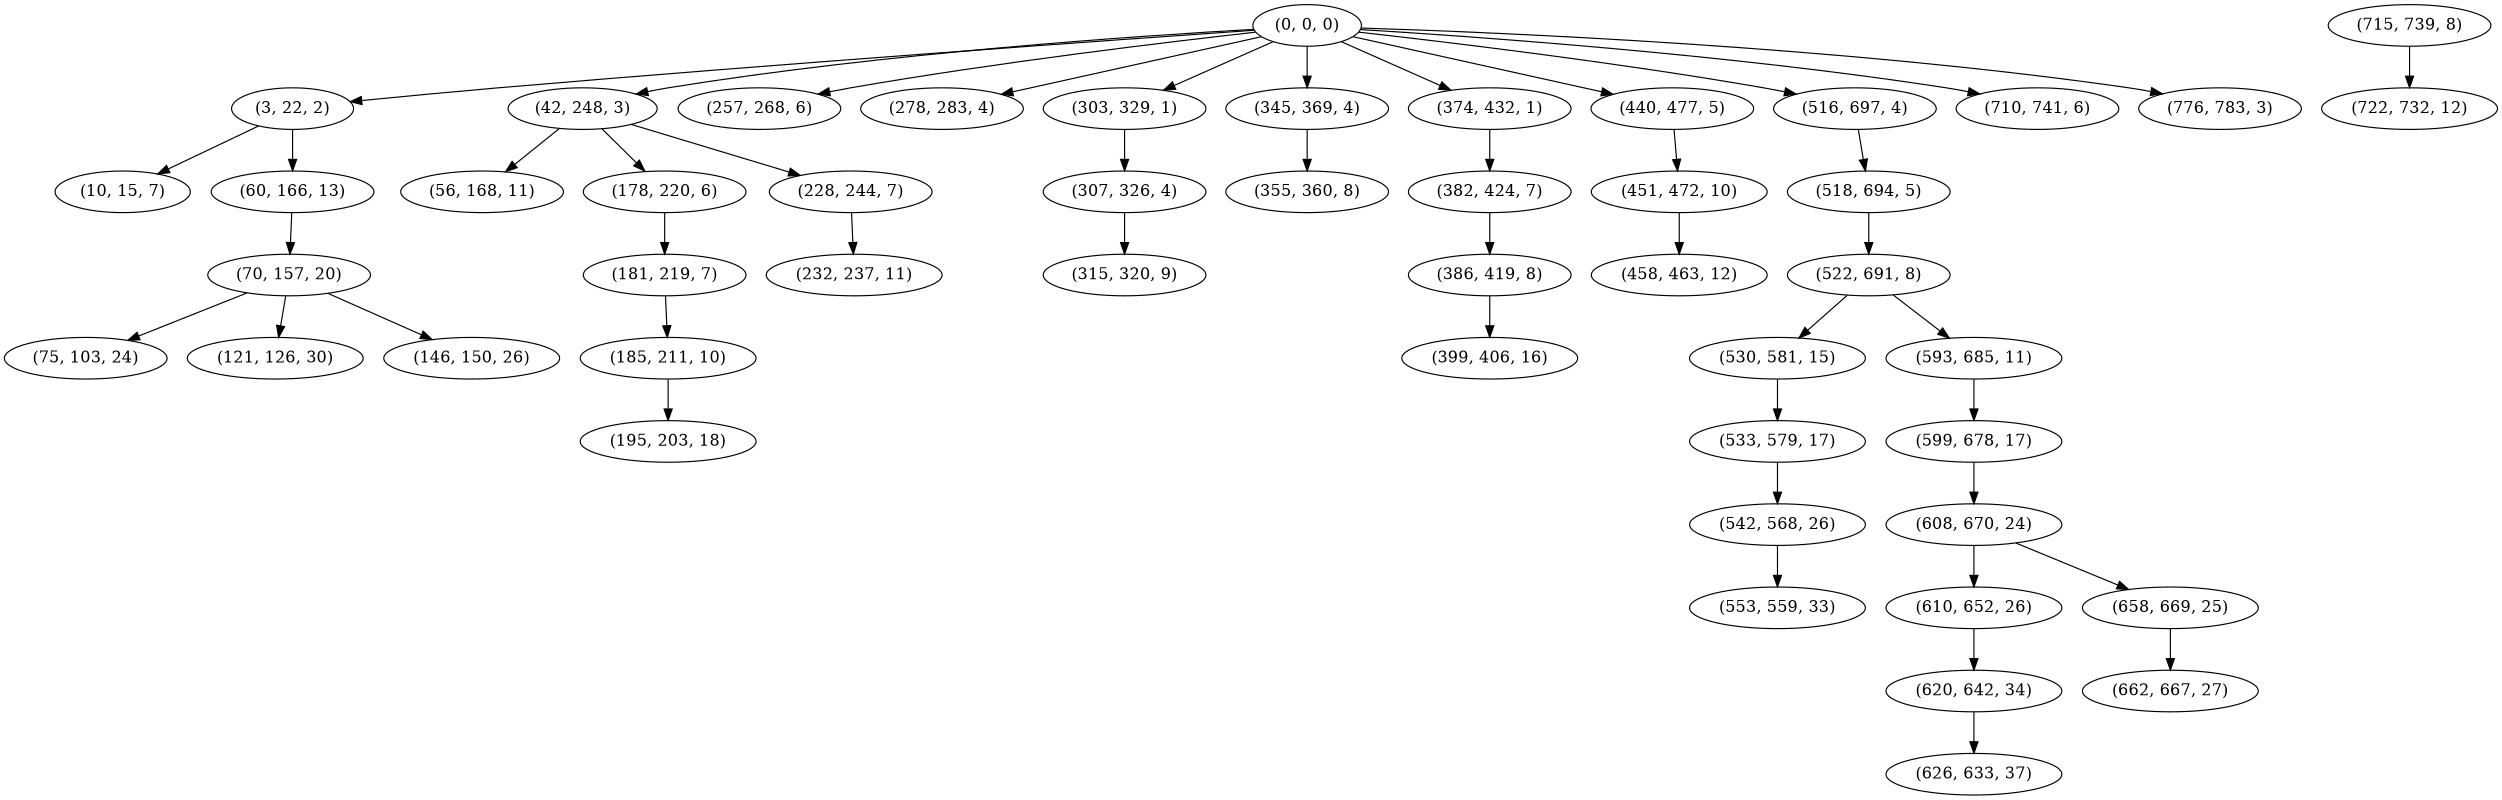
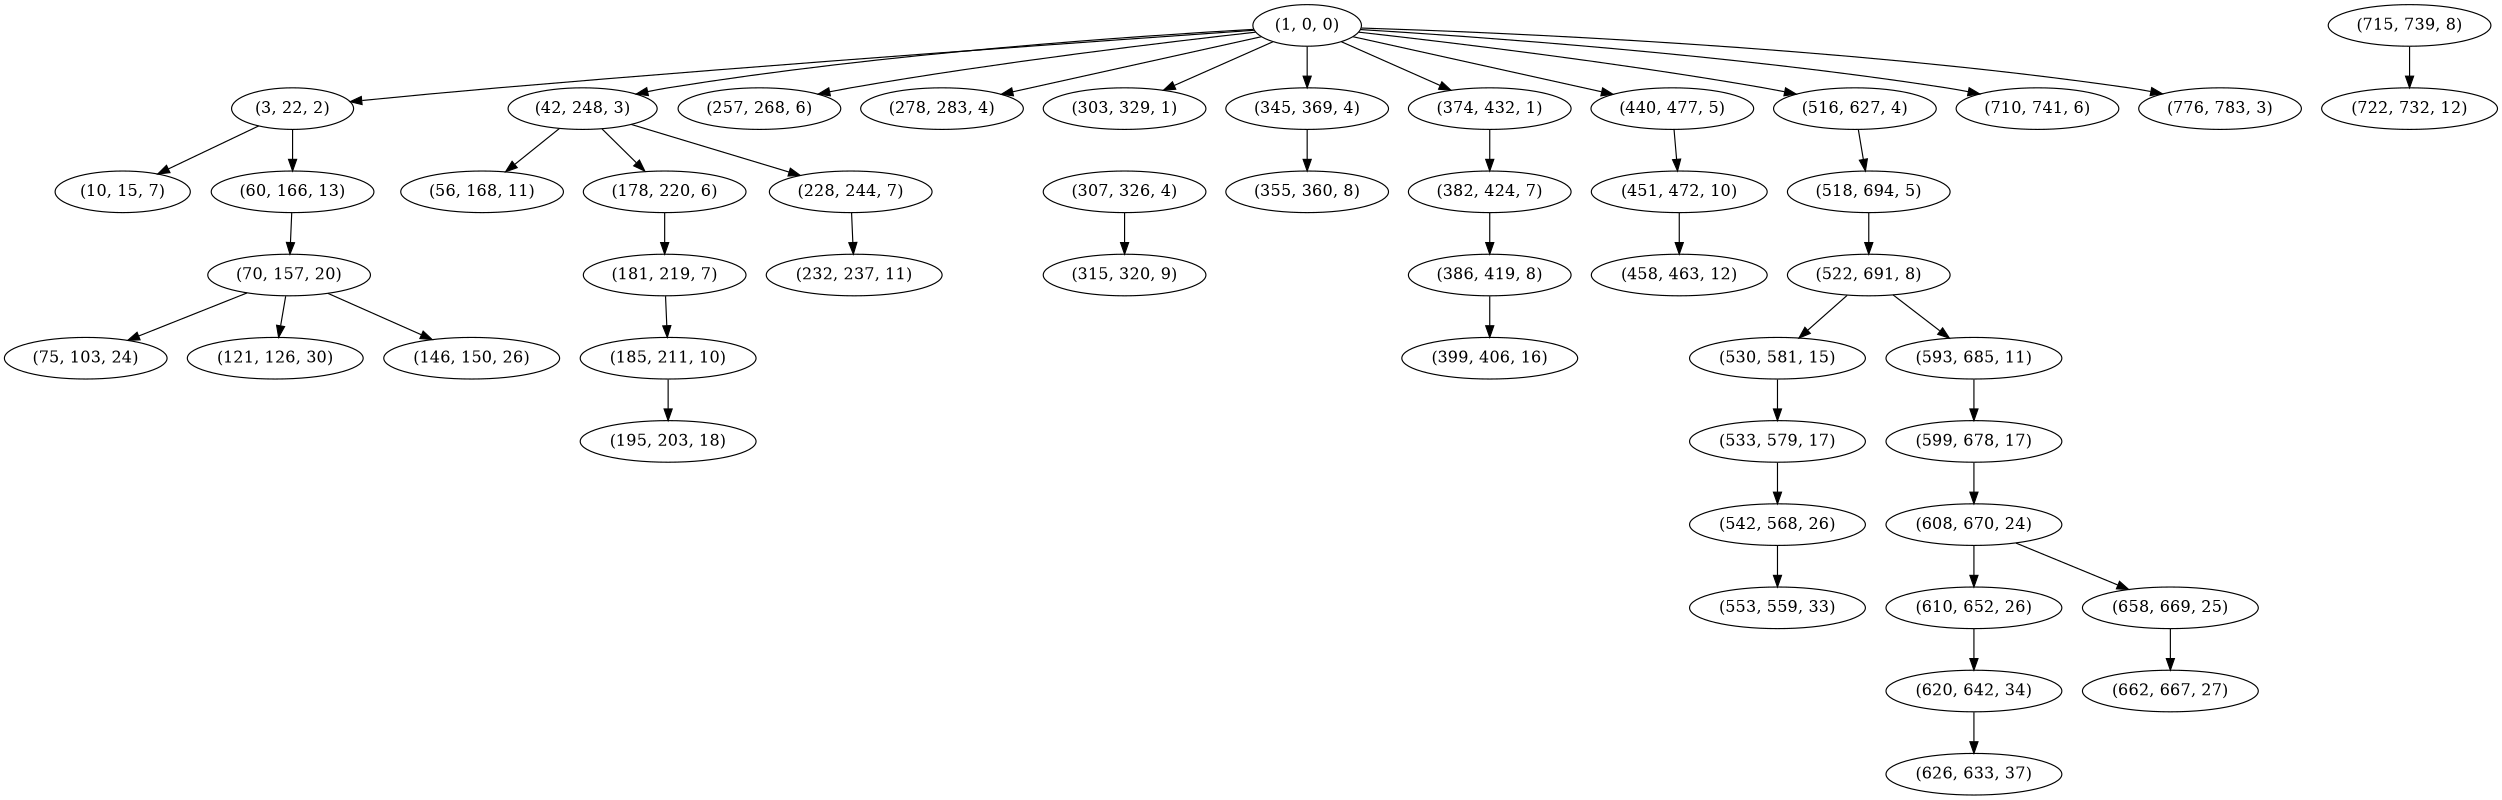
node "(0, 0, 0)": label "(0, 0, 0)" -> "(1, 0, 0)"
node "(516, 697, 4)": label "(516, 697, 4)" -> "(516, 627, 4)"
edge "(303, 329, 1)" -> "(307, 326, 4)": removed
